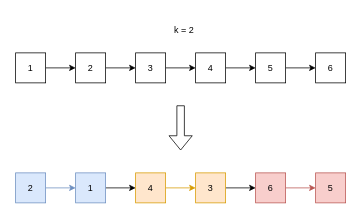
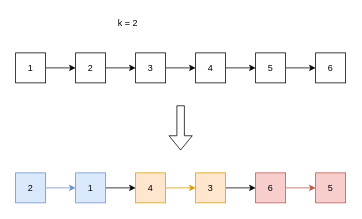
node "k = 2": moved (184, 30) -> (128, 23)
